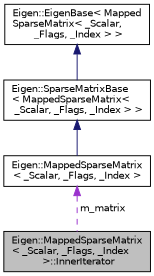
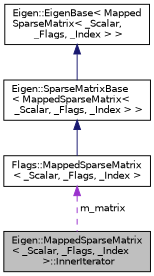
node "Eigen::MappedSparseMatrix < _Scalar, _Flags, _Index >": label "Eigen::MappedSparseMatrix < _Scalar, _Flags, _Index >" -> "Flags::MappedSparseMatrix < _Scalar, _Flags, _Index >"
